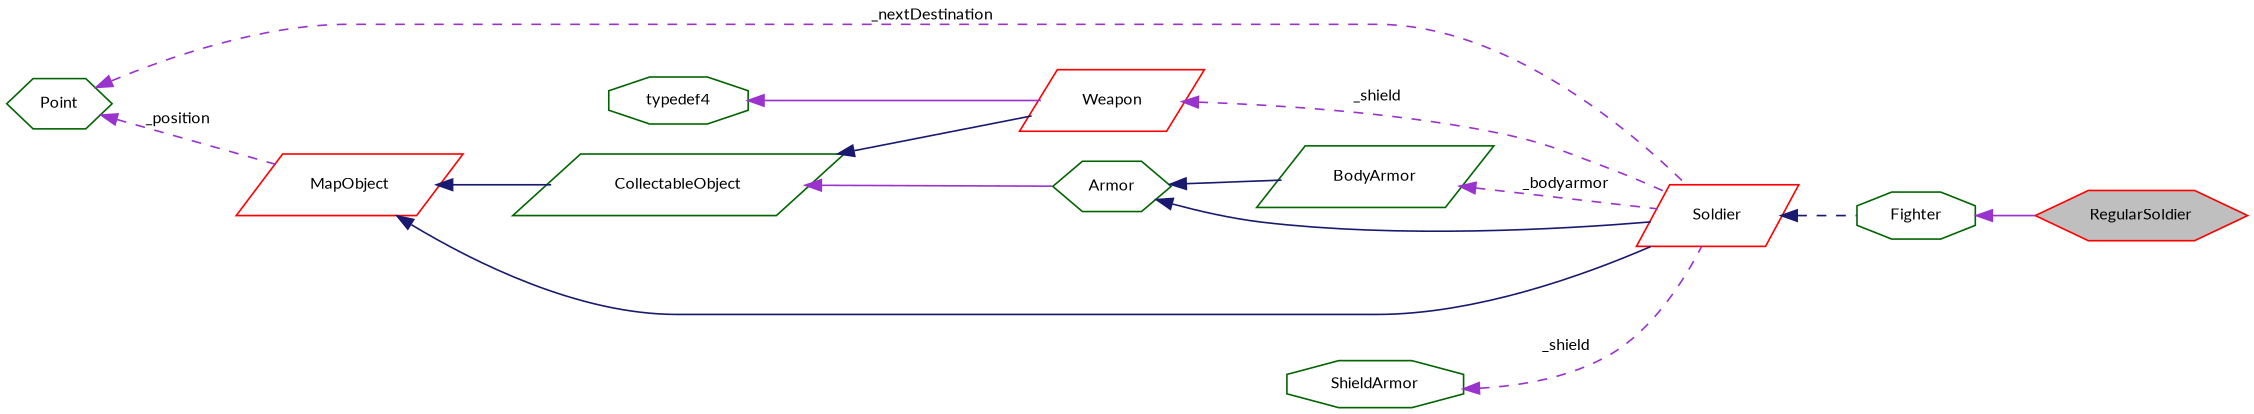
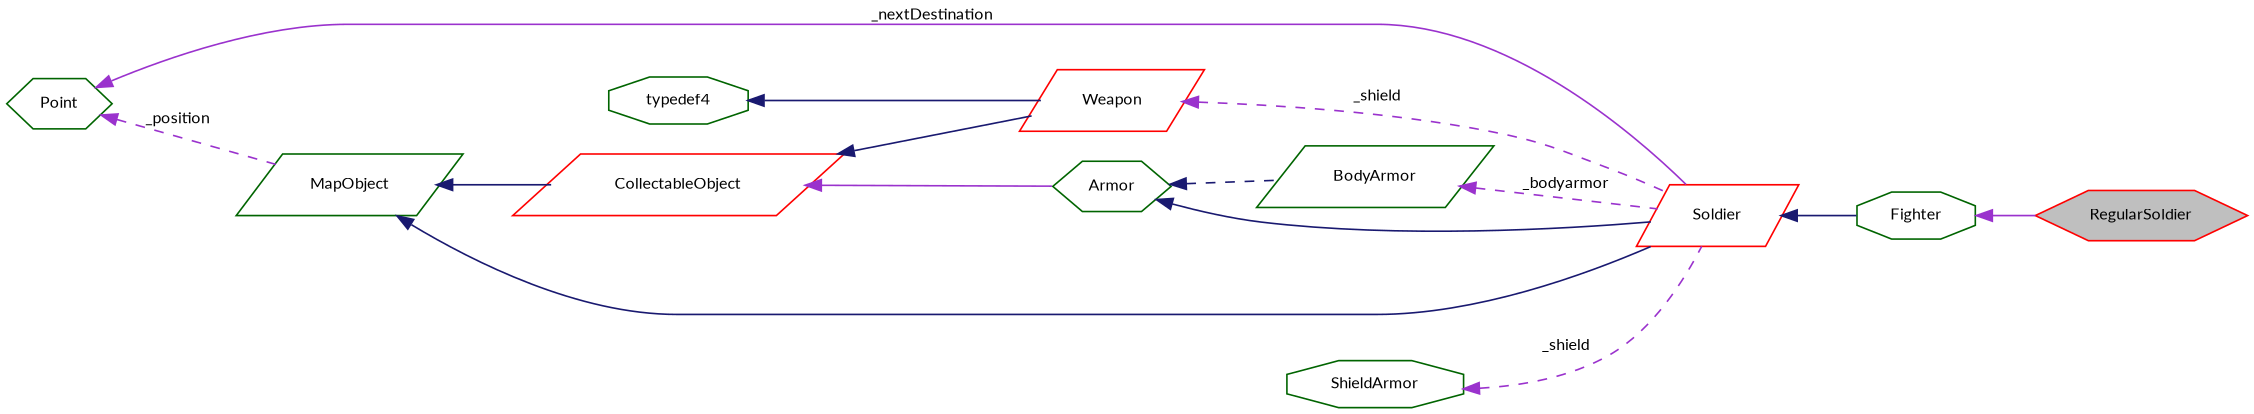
edge "Soldier" -> "Point": style dashed -> solid
edge "Weapon" -> "typedef4": color darkorchid3 -> midnightblue
edge "BodyArmor" -> "Armor": style solid -> dashed
node "MapObject": color red -> darkgreen
node "CollectableObject": color darkgreen -> red
edge "Fighter" -> "Soldier": style dashed -> solid
